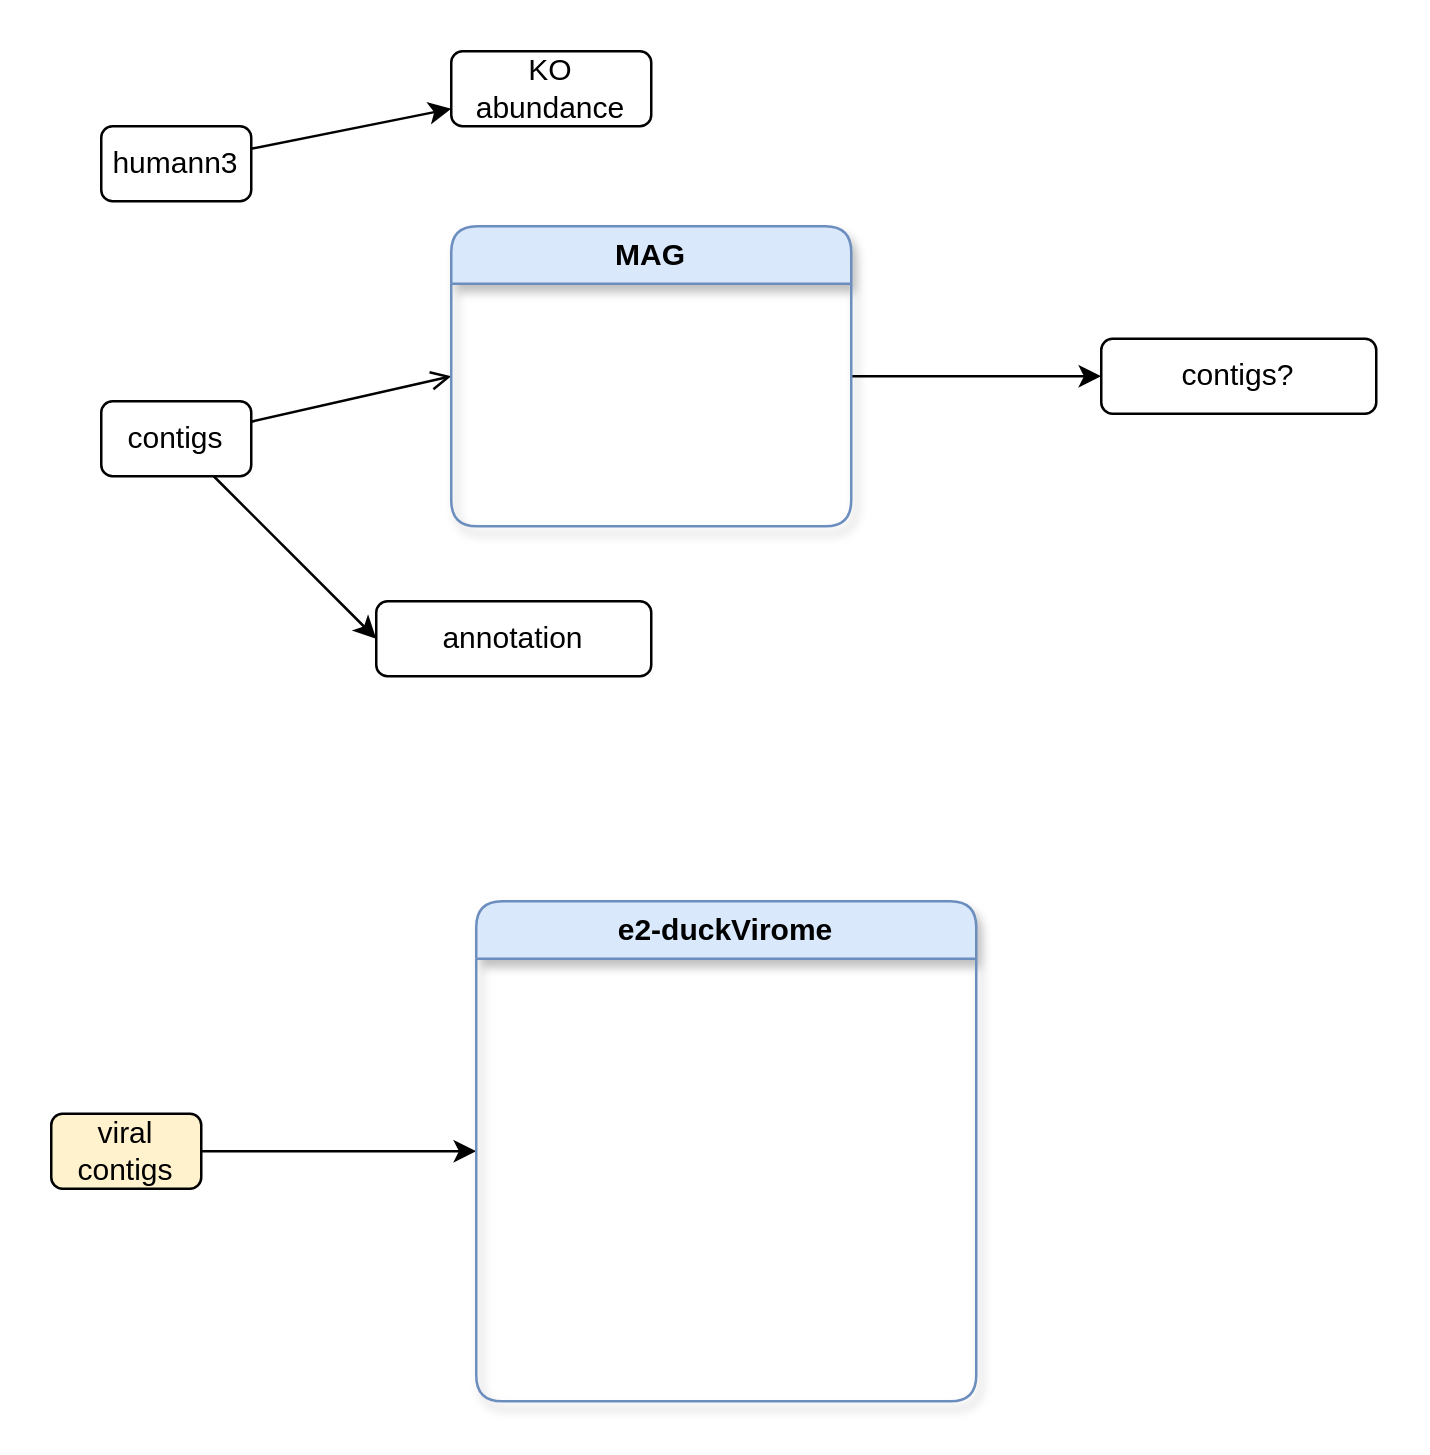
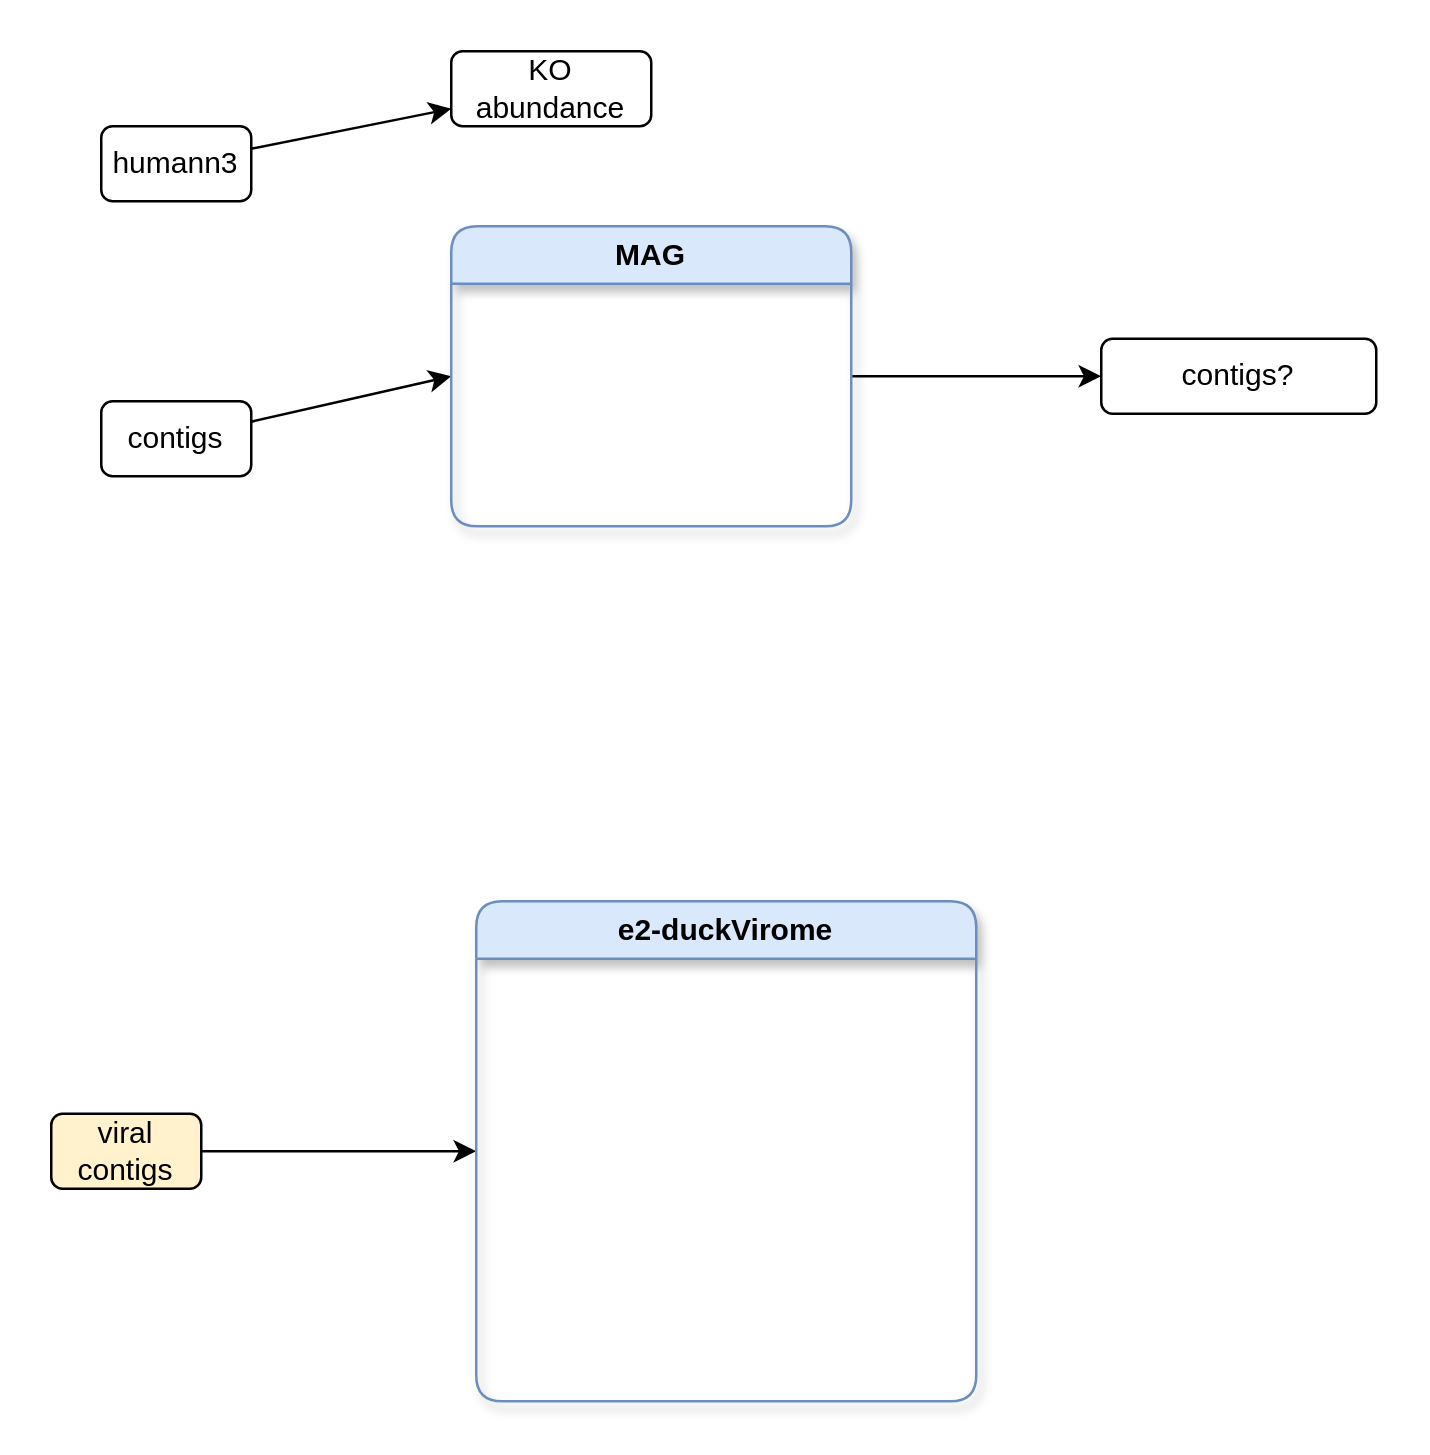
edge "contigs" -> "MAG": arrowhead open -> classic
edge "contigs" -> "annotation": removed
node "annotation": removed
